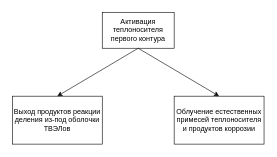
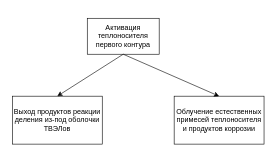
node "Активация теплоносителя первого контура": moved (138, 30) -> (123, 36)
